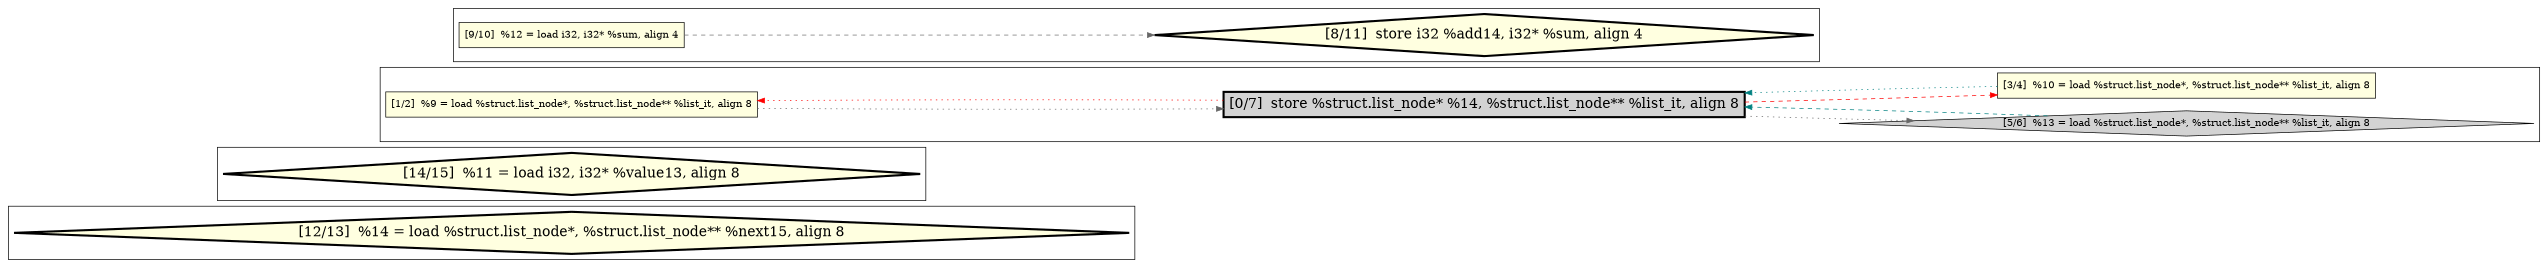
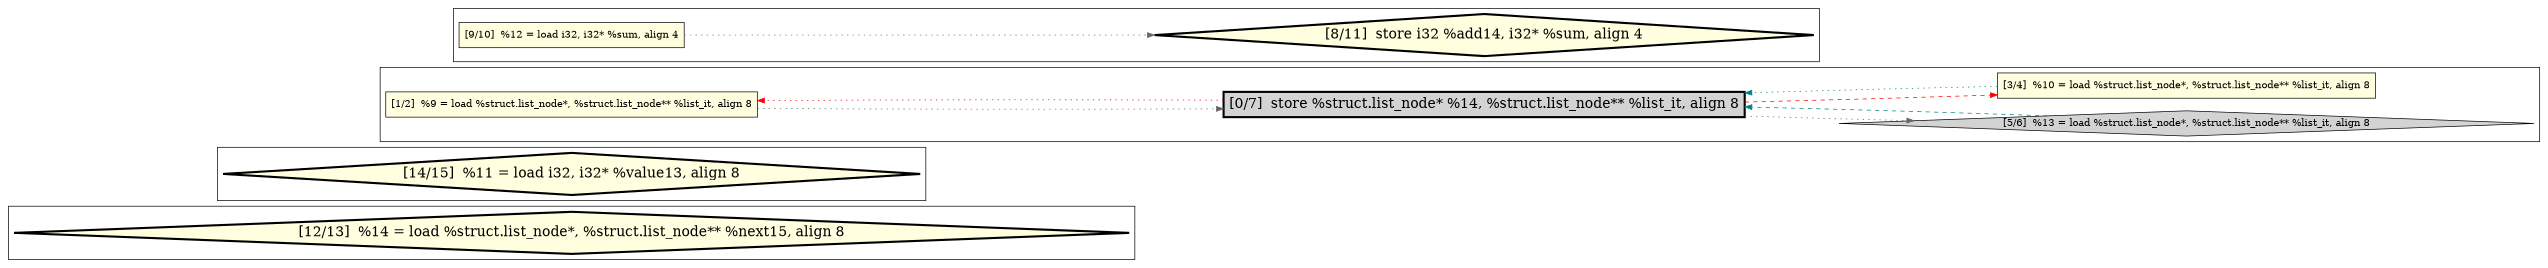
edge "[9/10]  %12 = load i32, i32* %sum, align 4" -> "[8/11]  store i32 %add14, i32* %sum, align 4": style dashed -> dotted
